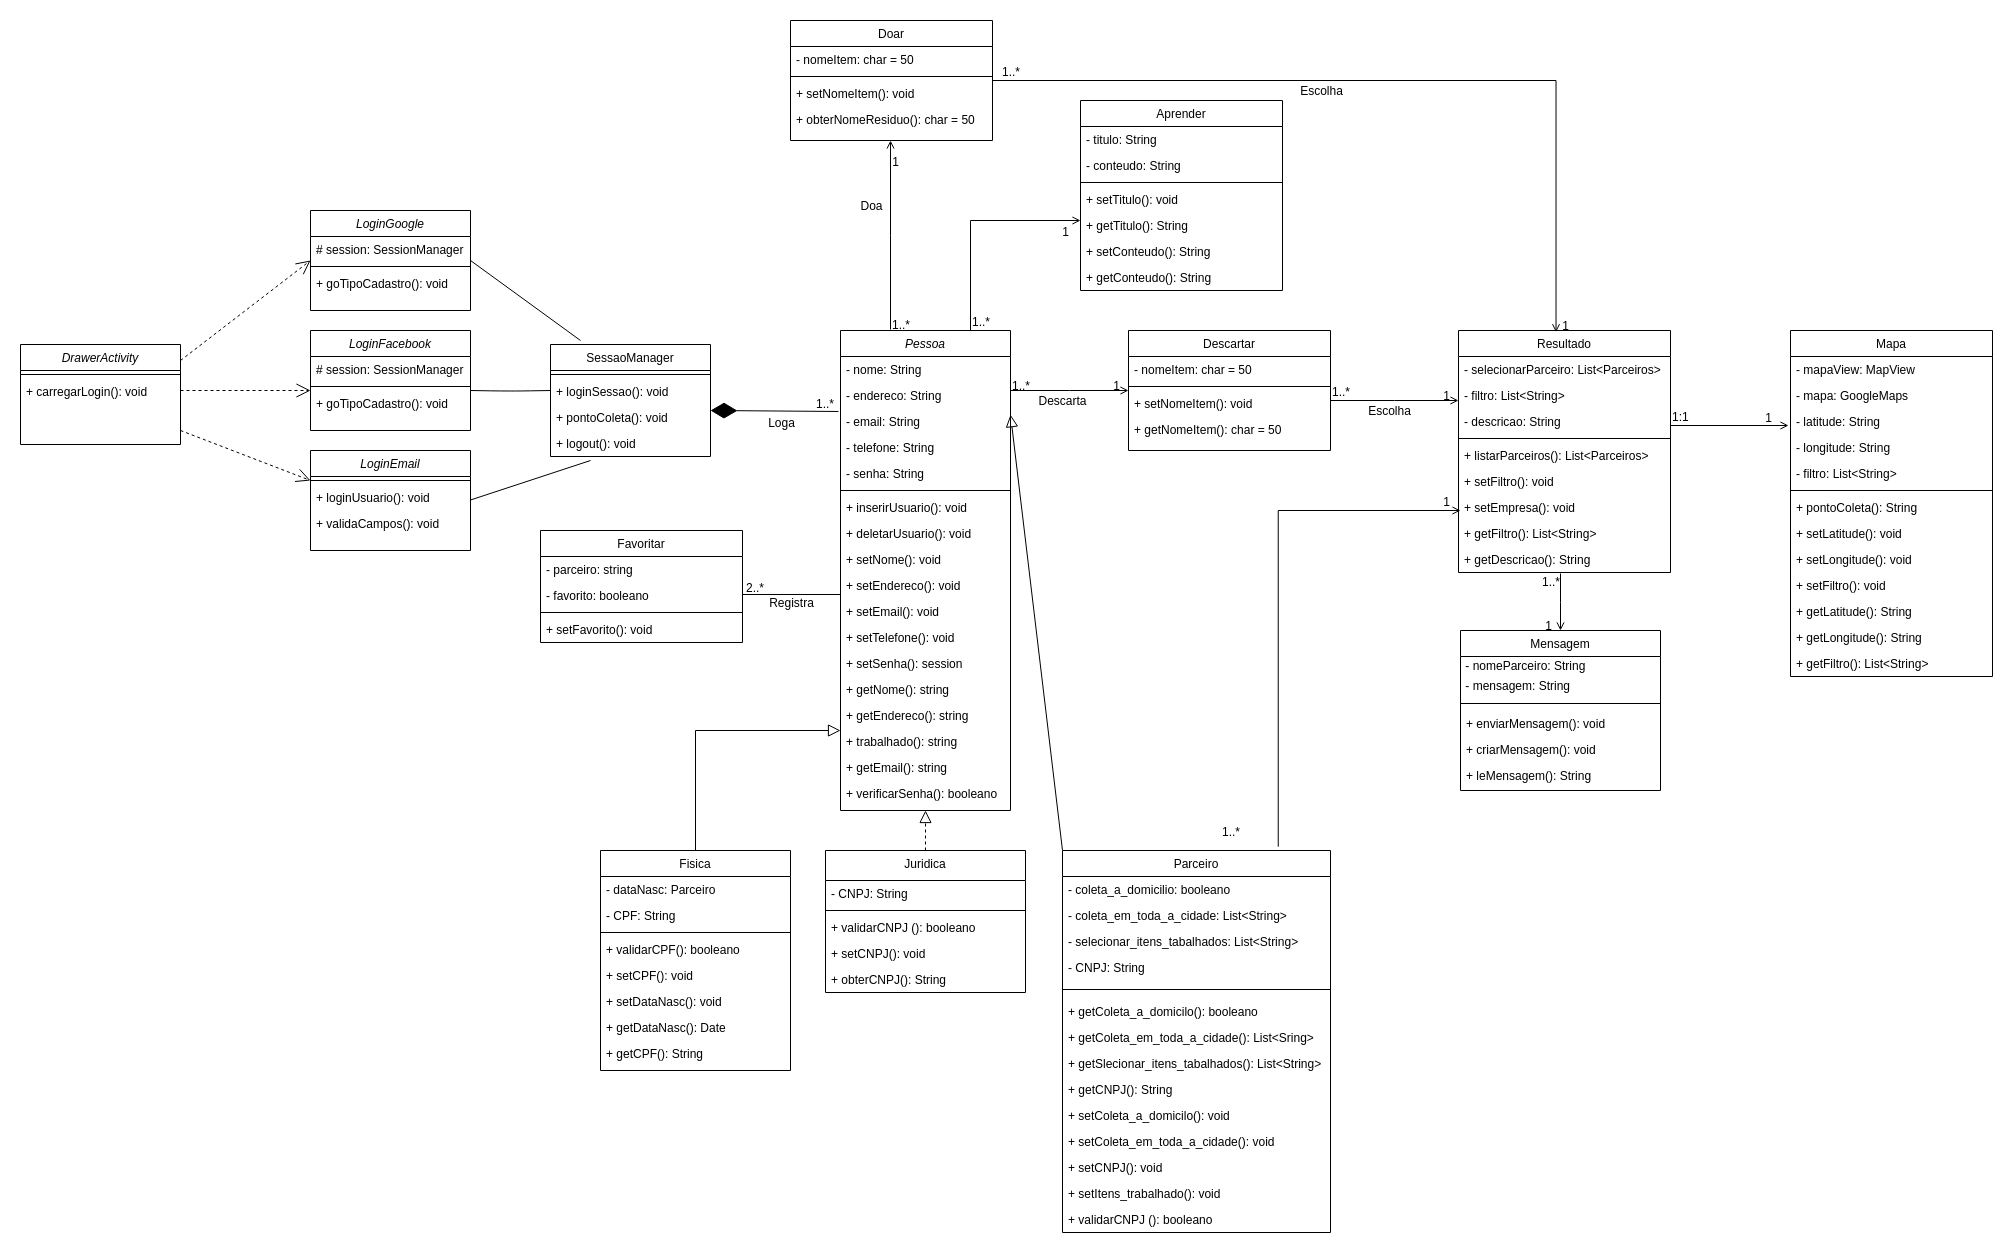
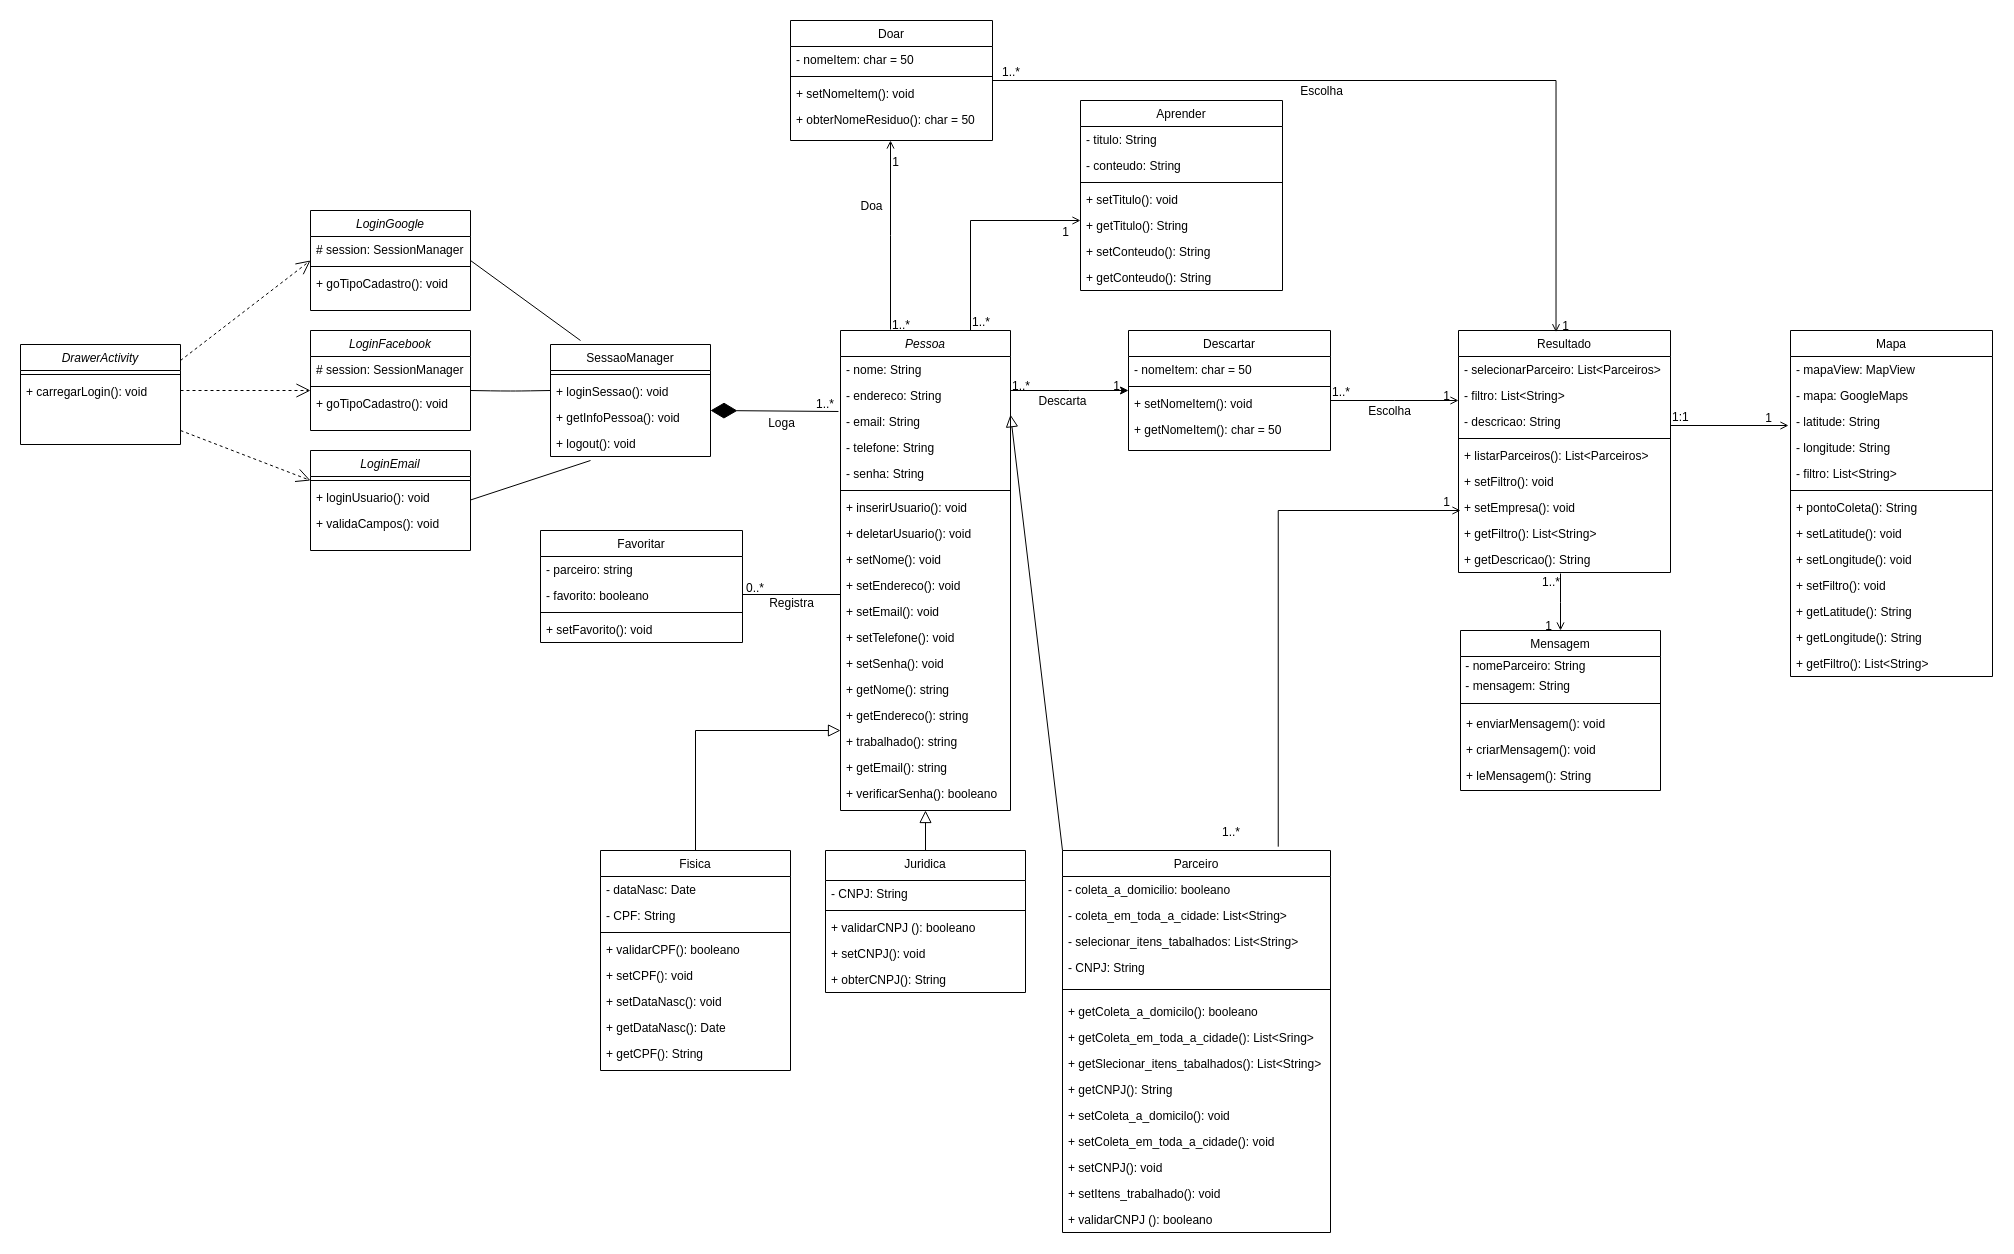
edge "Pessoa" -> "Descartar": arrowhead open -> classic
node "+ pontoColeta(): void": label "+ pontoColeta(): void" -> "+ getInfoPessoa(): void"
node "2..*": label "2..*" -> "0..*"
node "+ setSenha(): session": label "+ setSenha(): session" -> "+ setSenha(): void"
edge "Juridica" -> "Pessoa": style dashed -> solid
node "- dataNasc: Parceiro": label "- dataNasc: Parceiro" -> "- dataNasc: Date"
